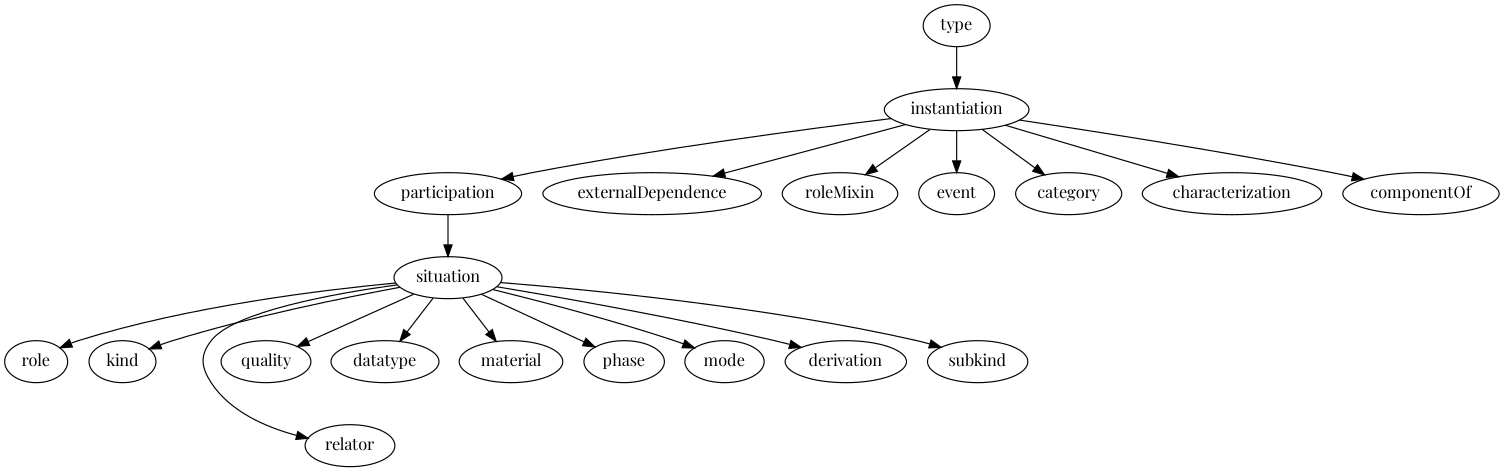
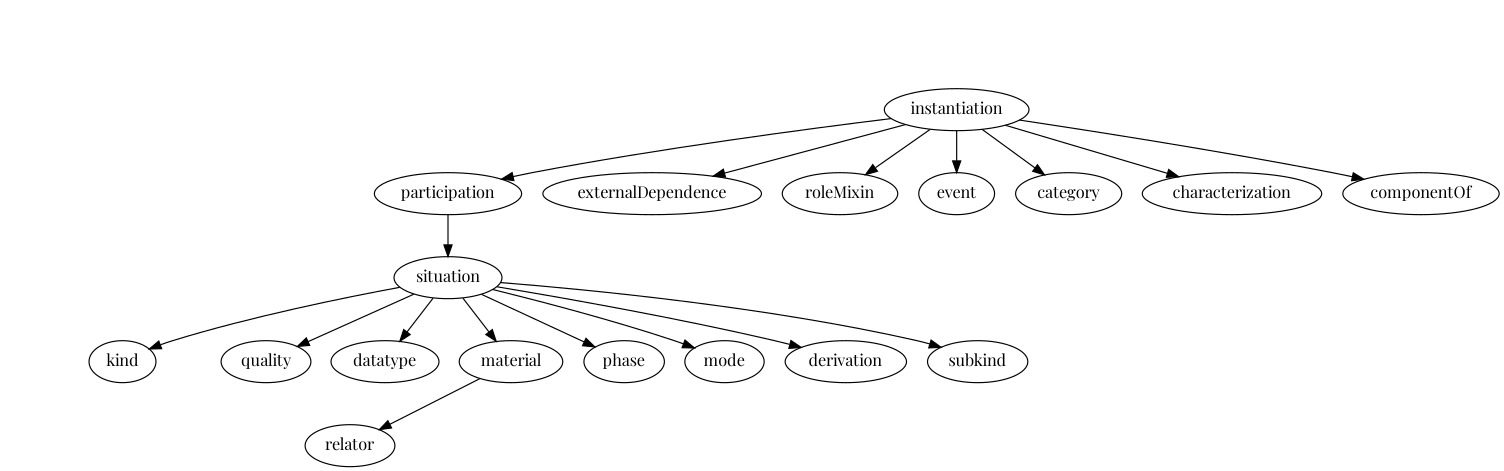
node "type": removed
edge "situation" -> "relator": now "material" -> "relator"
node "role": removed
